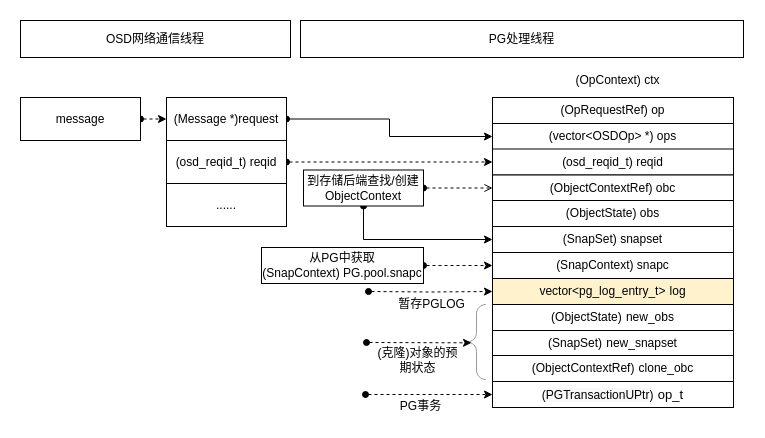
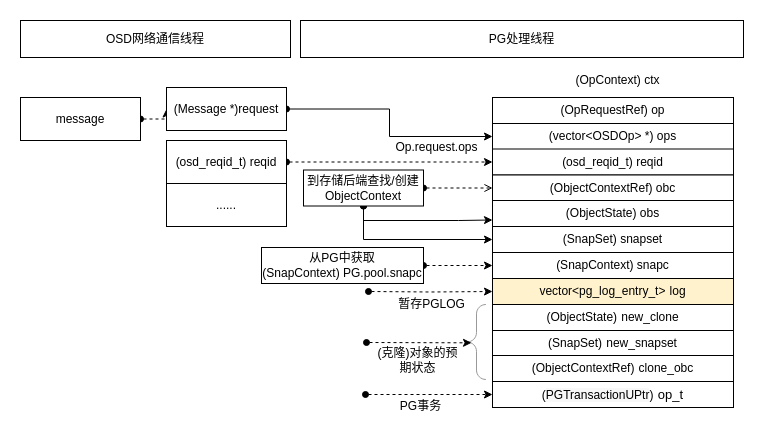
node "(Message *)request": moved (227, 119) -> (227, 109)
node "Op.request.ops": added
edge "到存储后端查找/创建 ObjectContext" -- "(ObjectState) obs": added
node "(ObjectState) new_obs": label "(ObjectState) new_obs" -> "(ObjectState) new_clone"
